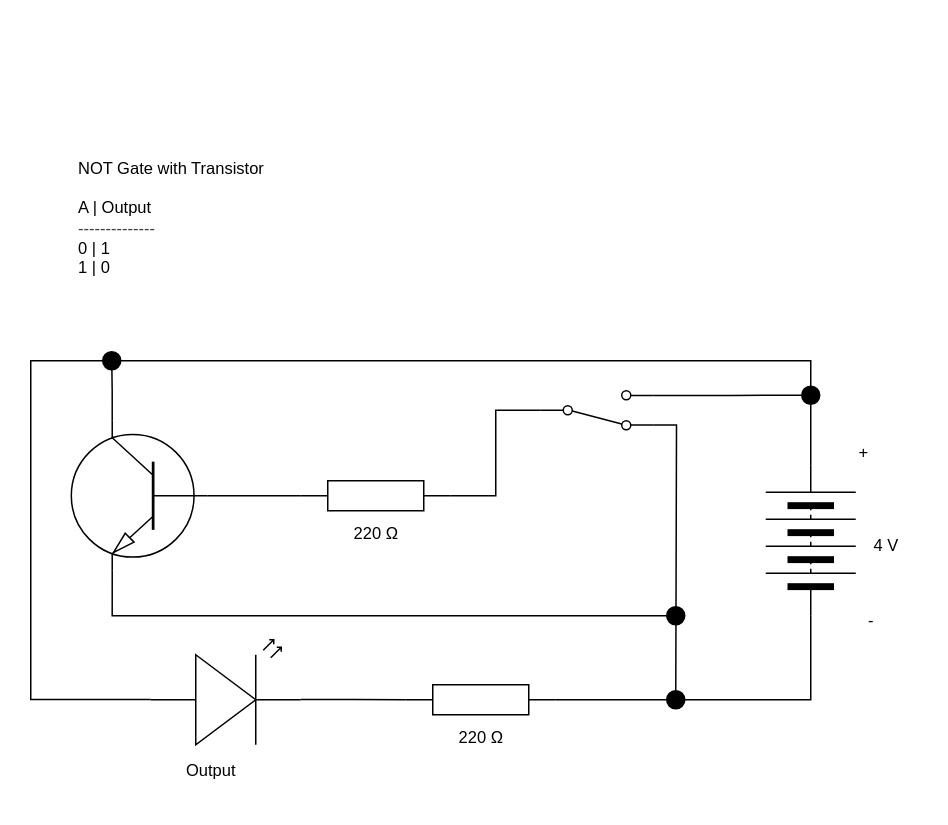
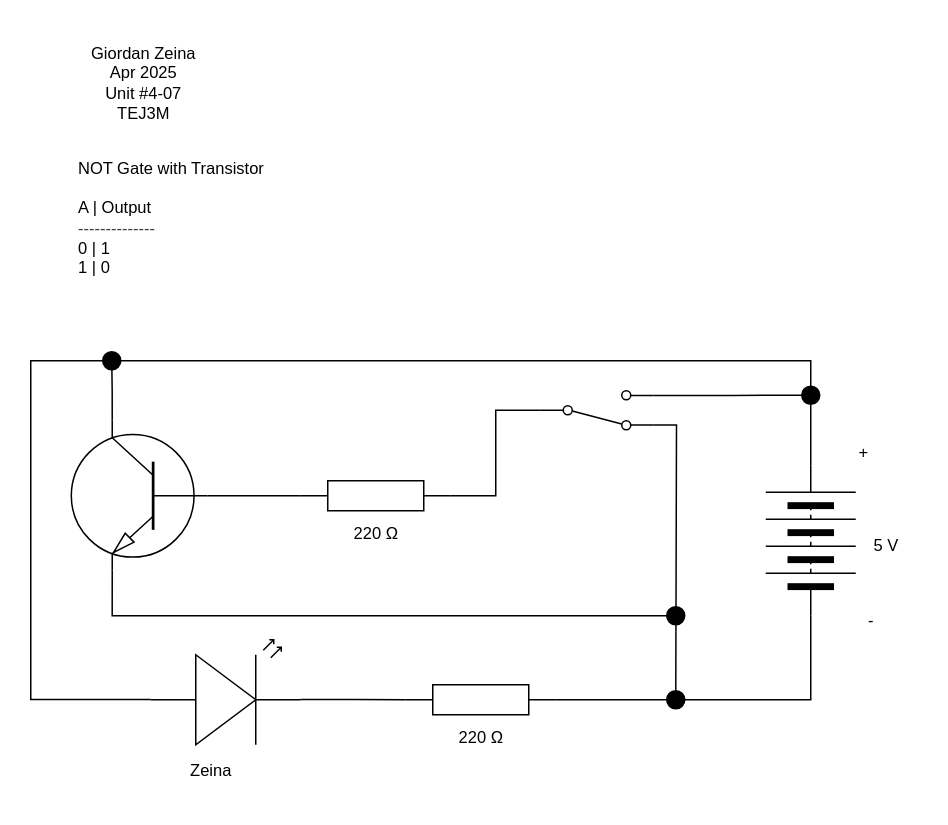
node "Giordan Zeina Apr 2025 Unit #4-07 TEJ3M": added
node "4 V": label "4 V" -> "5 V"
node "Output": label "Output" -> "Zeina"
